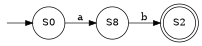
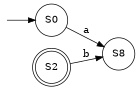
edge "S8" -> "S2": reversed
